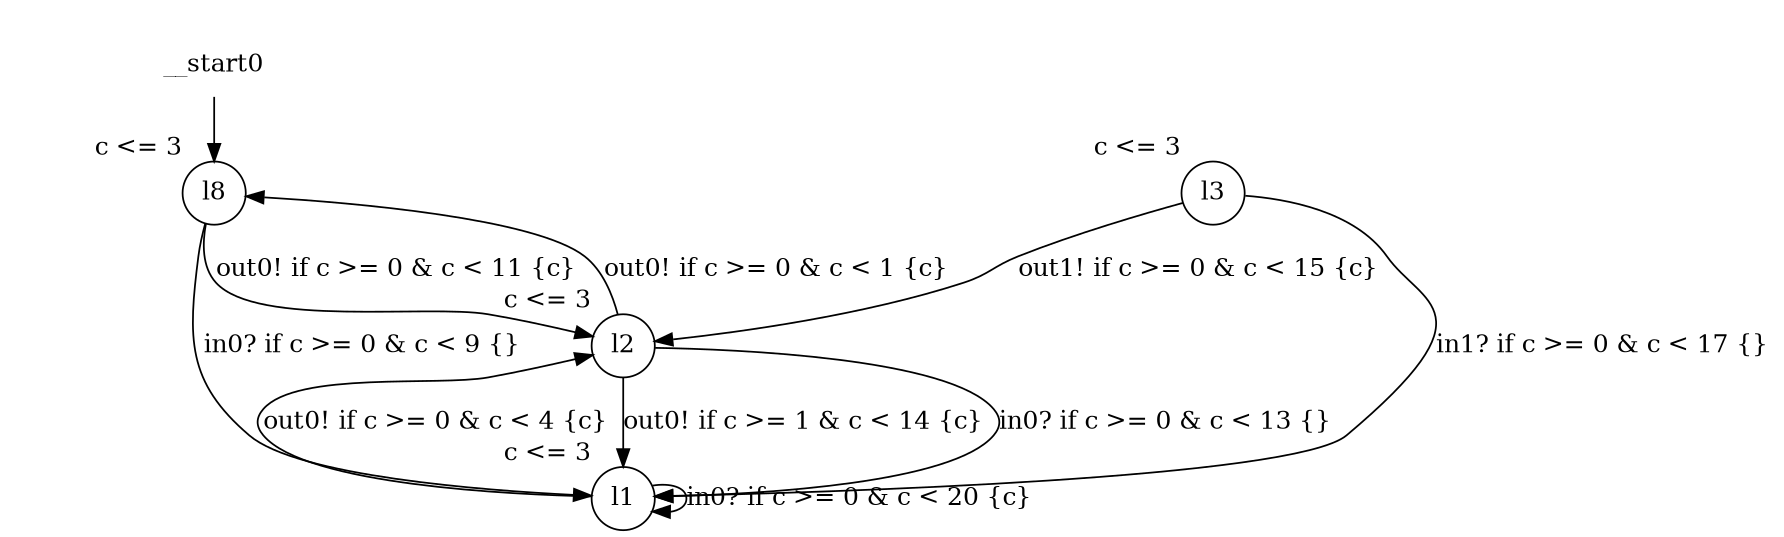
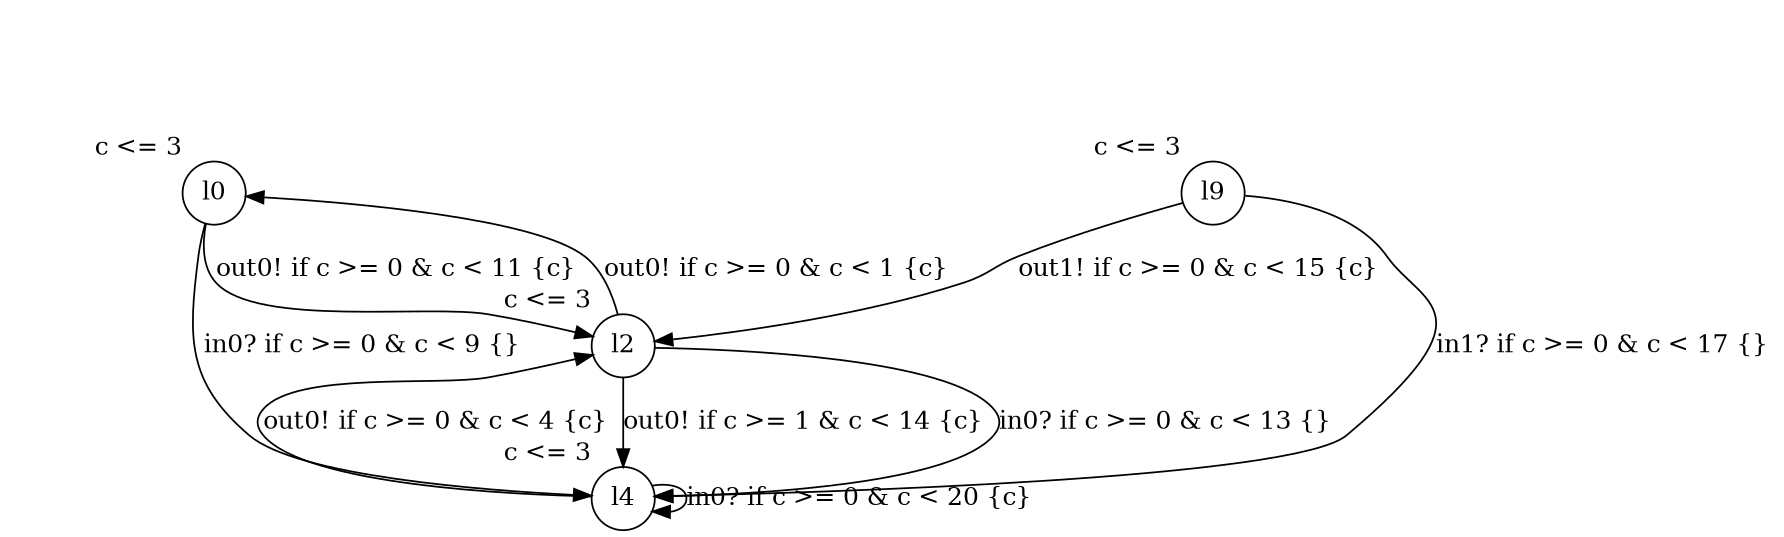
node "__start0": removed
node "l8 c <= 3": label "l8 c <= 3" -> "l0 c <= 3"
node "l3 c <= 3": label "l3 c <= 3" -> "l9 c <= 3"
node "l1 c <= 3": label "l1 c <= 3" -> "l4 c <= 3"
